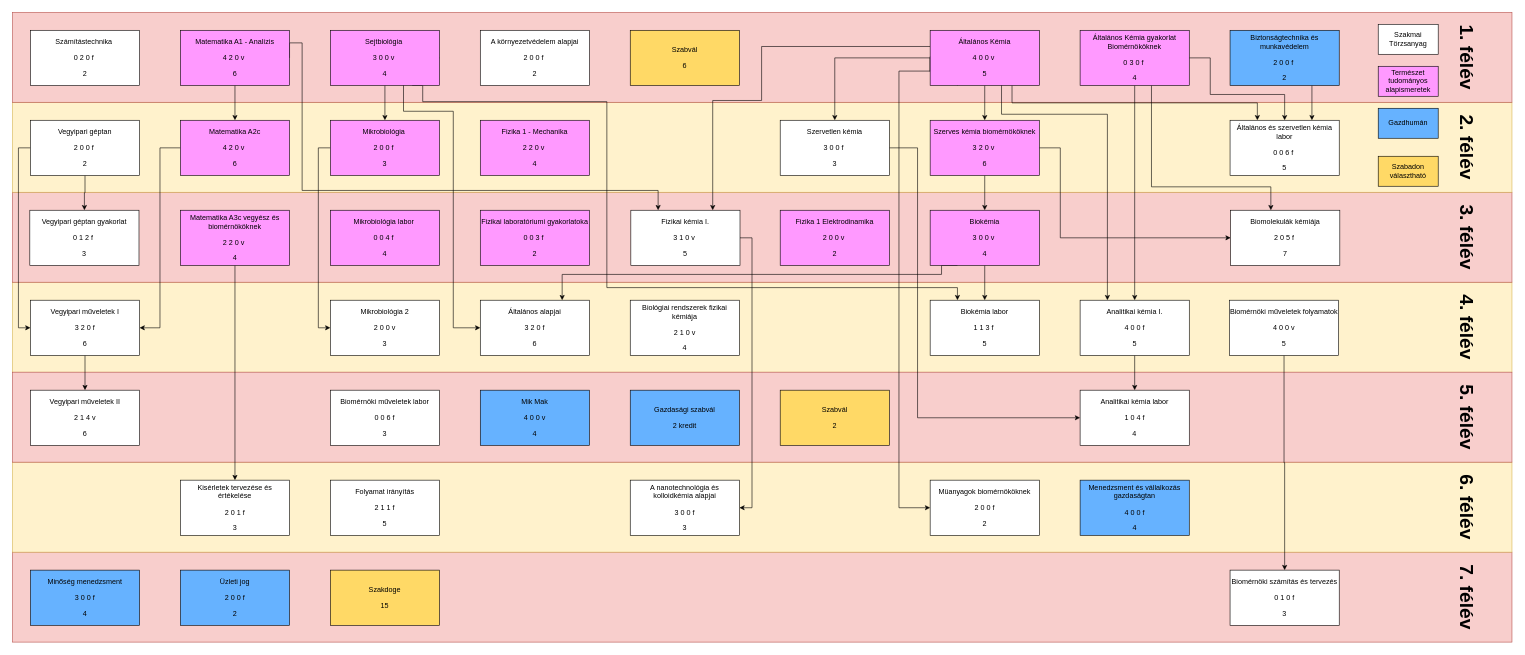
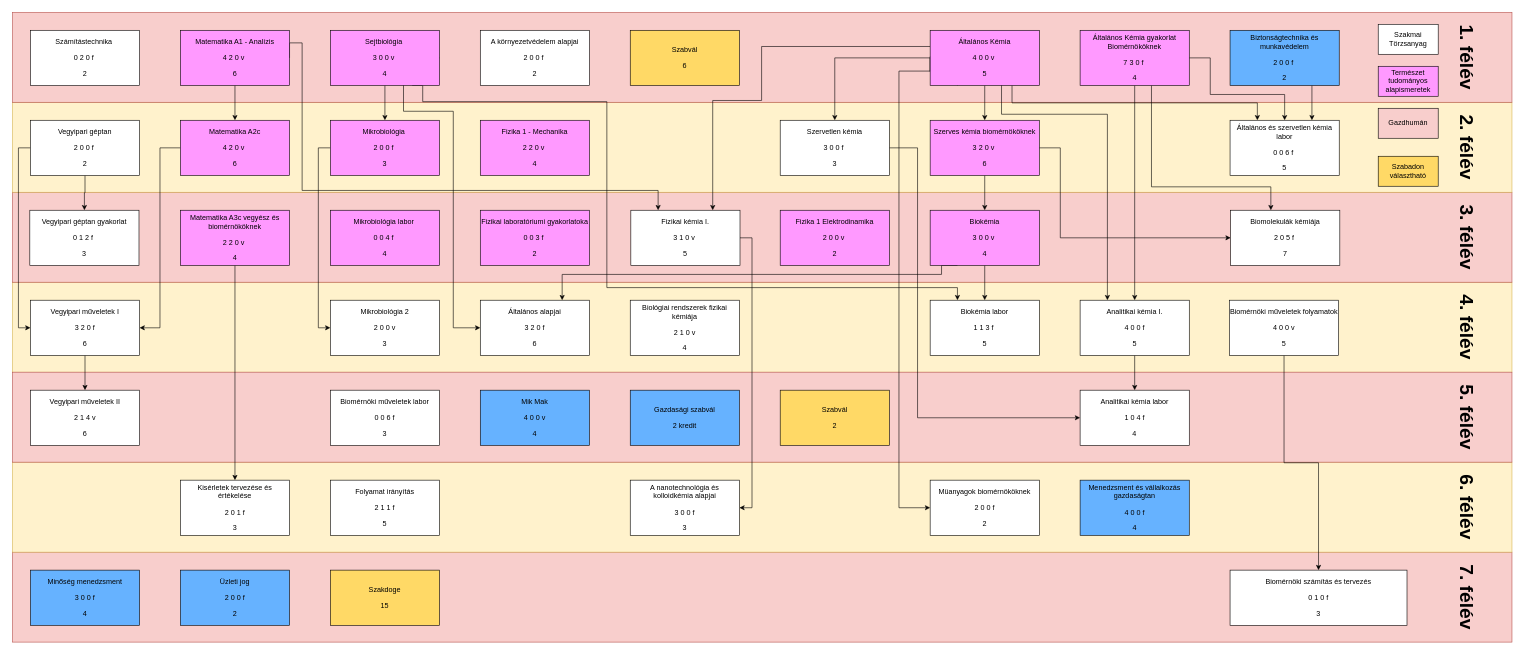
node "Általános Kémia gyakorlat Biomérnököknek 0 3 0 f 4": label "Általános Kémia gyakorlat Biomérnököknek 0 3 0 f 4" -> "Általános Kémia gyakorlat Biomérnököknek 7 3 0 f 4"
node "Gazdhumán": fillcolor #66b2ff -> #f8cecc
node "Biomérnöki számítás és tervezés 0 1 0 f 3": size 109x55 -> 177x55
